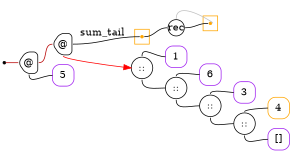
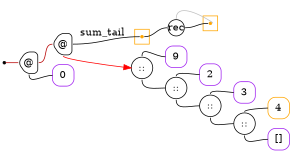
node "1": label "1" -> "9"
node "5": label "5" -> "0"
node "6": label "6" -> "2"
